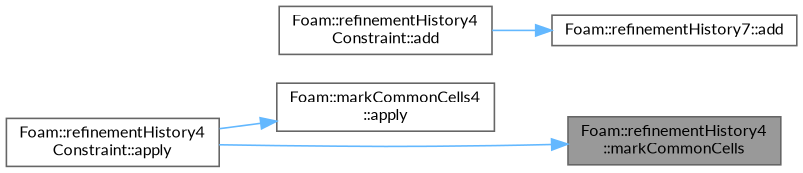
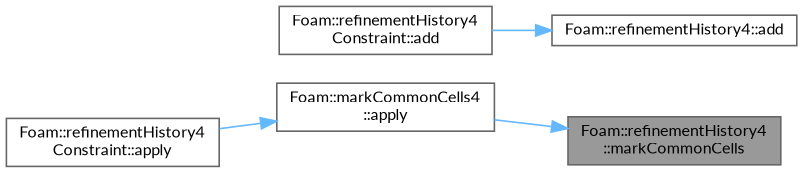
node "Foam::refinementHistory7::add": label "Foam::refinementHistory7::add" -> "Foam::refinementHistory4::add"
edge "Foam::refinementHistory4 Constraint::apply" -> "Foam::refinementHistory4 ::markCommonCells": now "Foam::markCommonCells4 ::apply" -> "Foam::refinementHistory4 ::markCommonCells"
